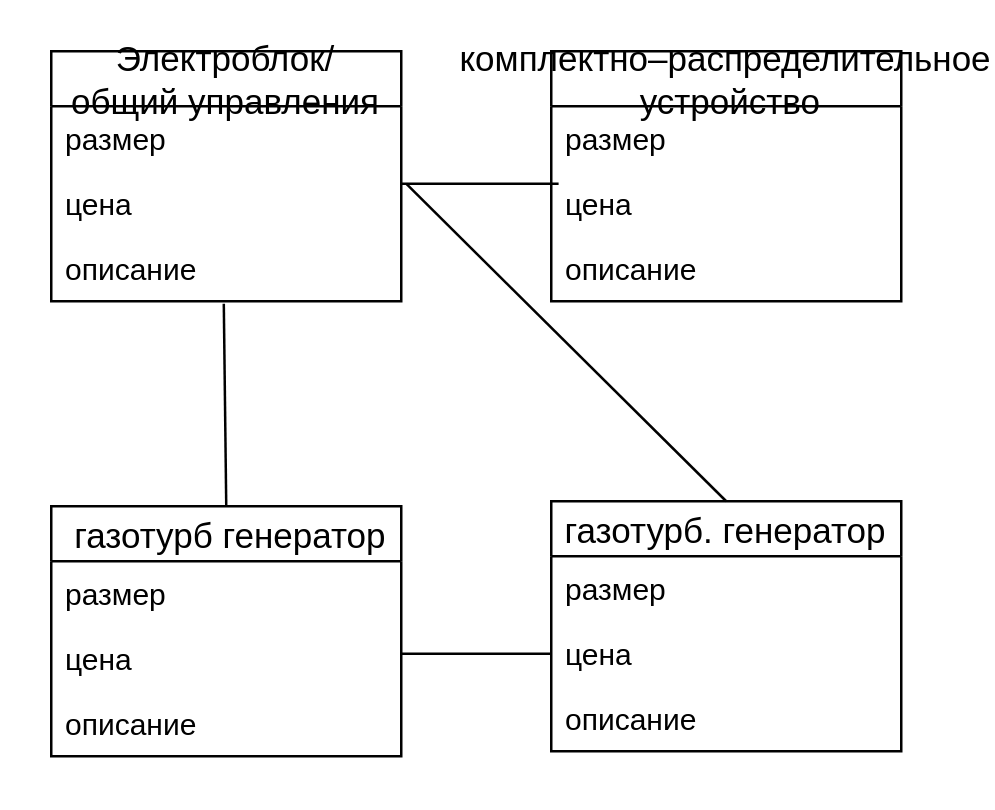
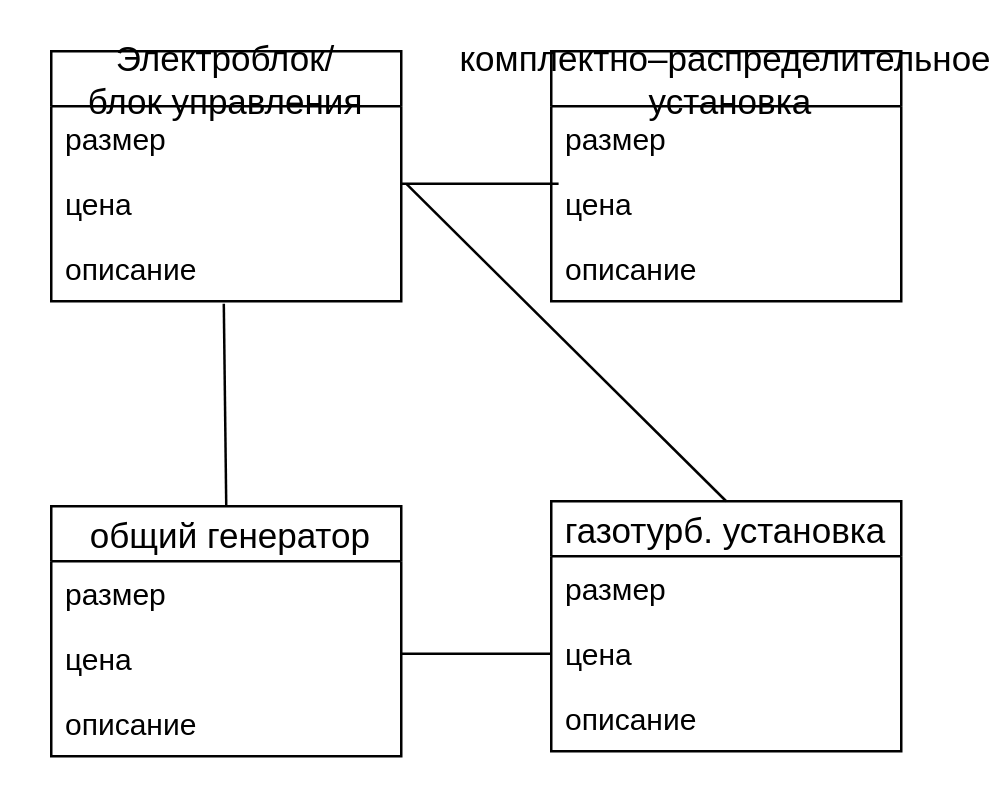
node "Электроблок/ общий управления": label "Электроблок/ общий управления" -> "Электроблок/ блок управления"
node "комплектно–распределительное устройство": label "комплектно–распределительное устройство" -> "комплектно–распределительное установка"
node "газотурб. генератор": label "газотурб. генератор" -> "газотурб. установка"
node "газотурб генератор": label "газотурб генератор" -> "общий генератор"
